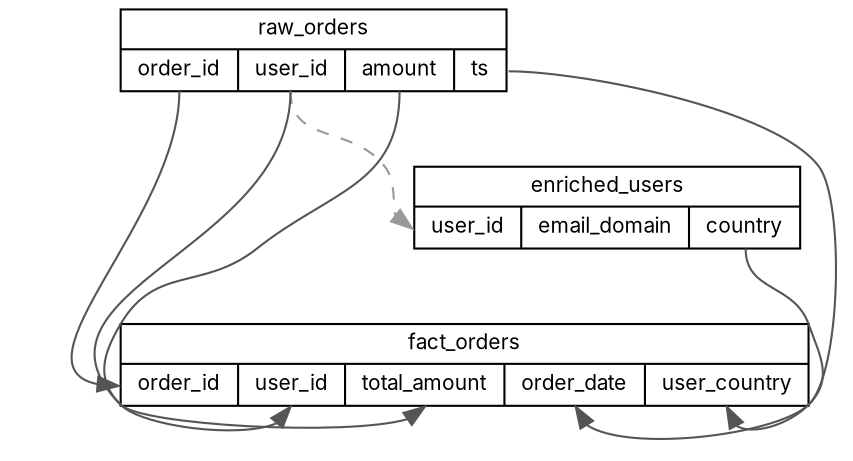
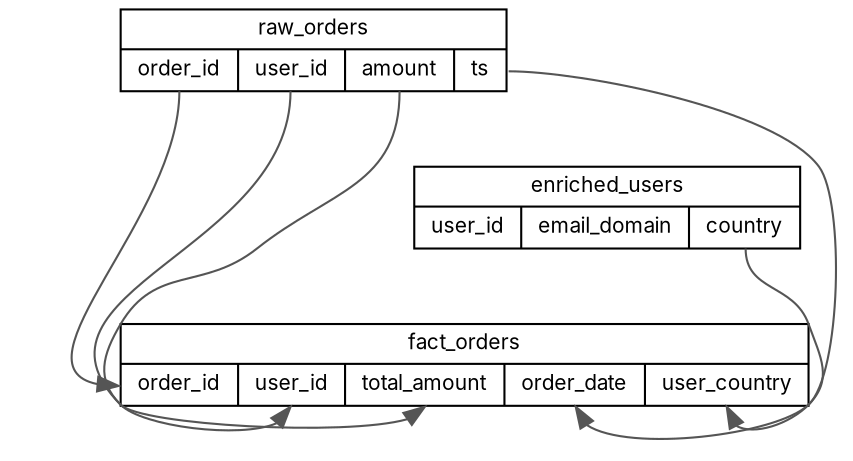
edge "raw_orders" -> "enriched_users": removed
